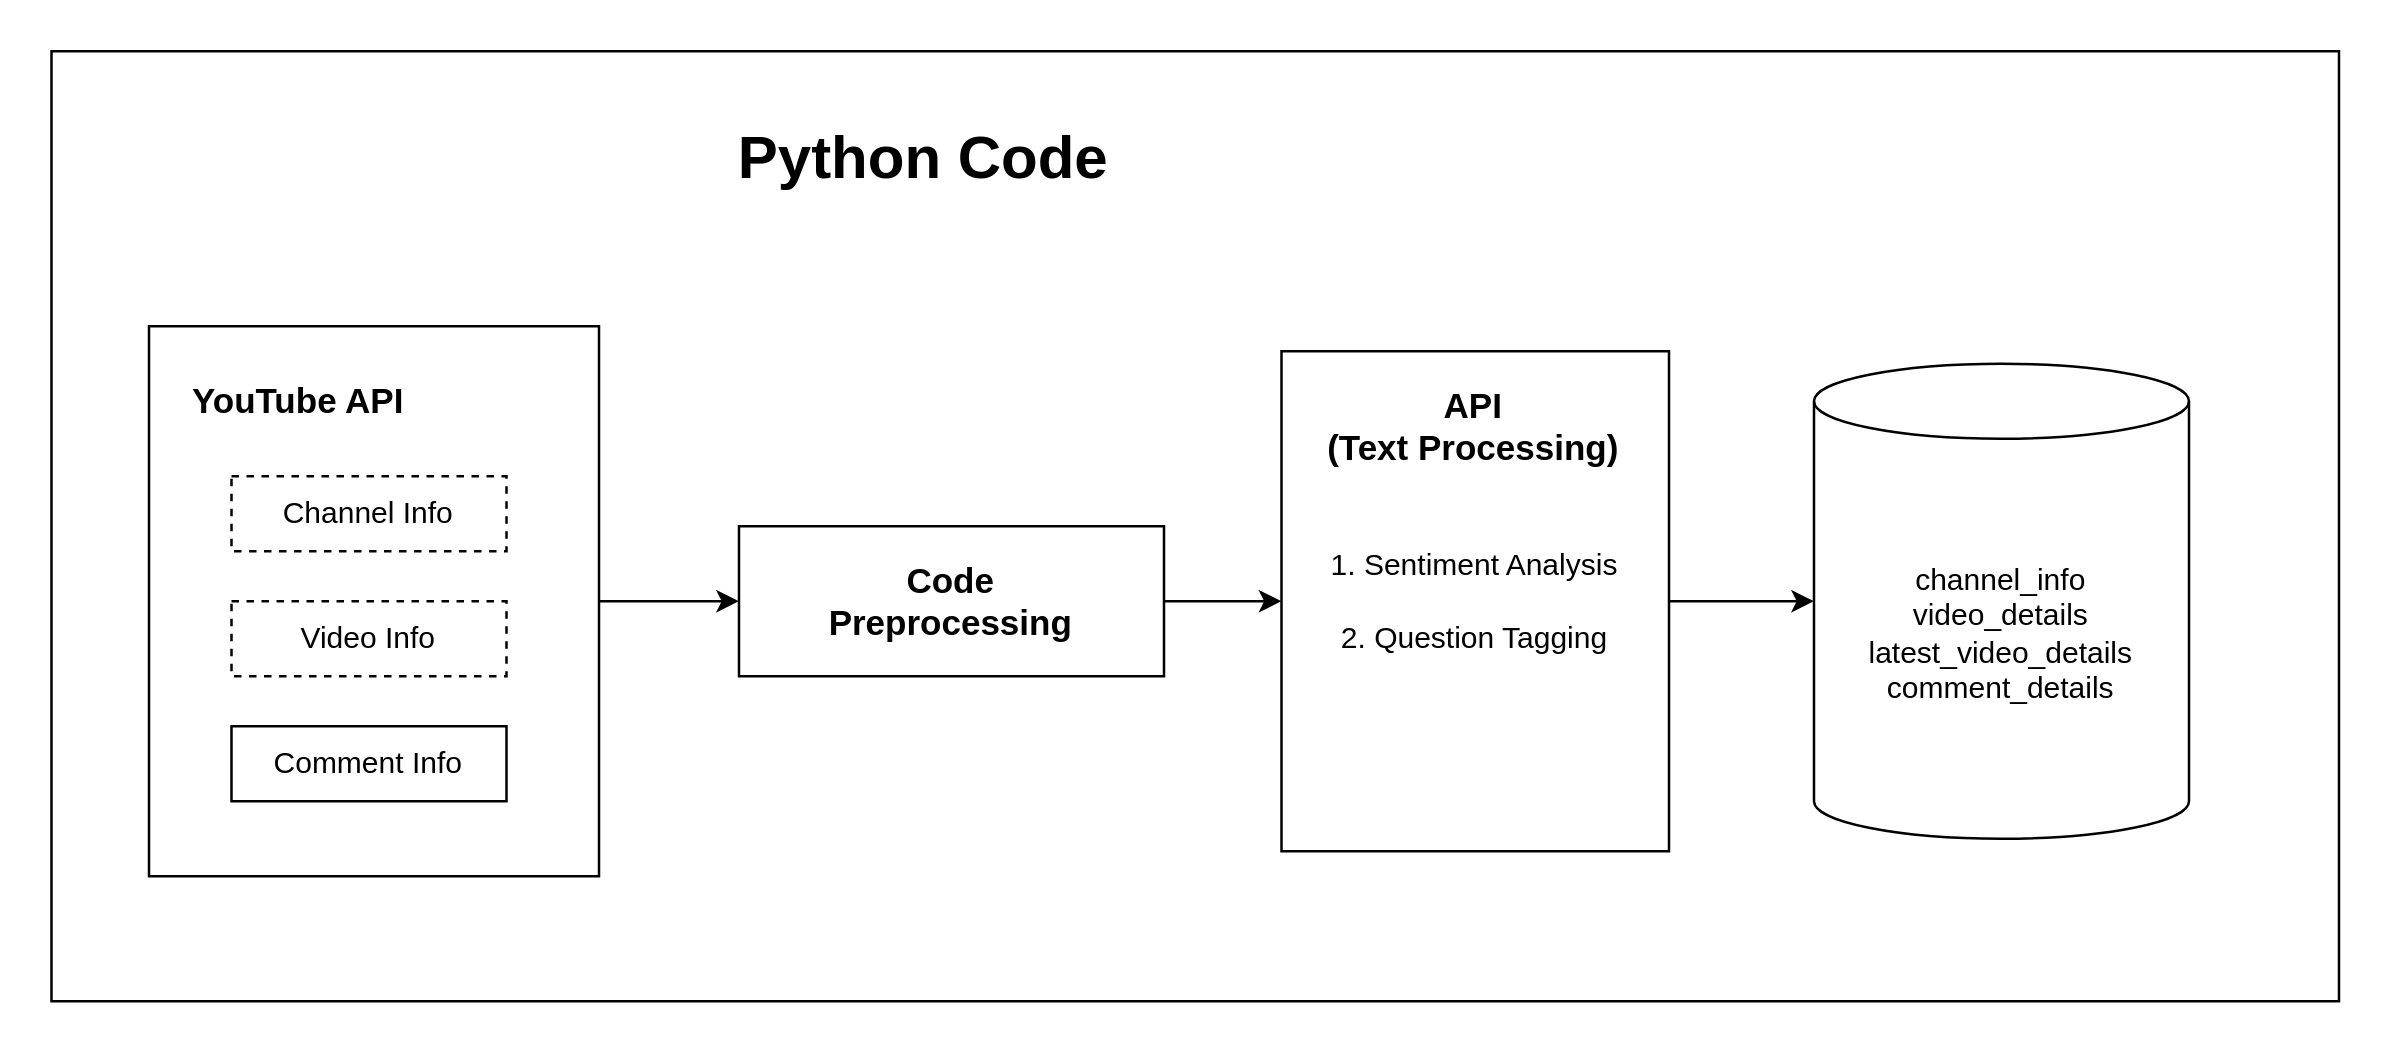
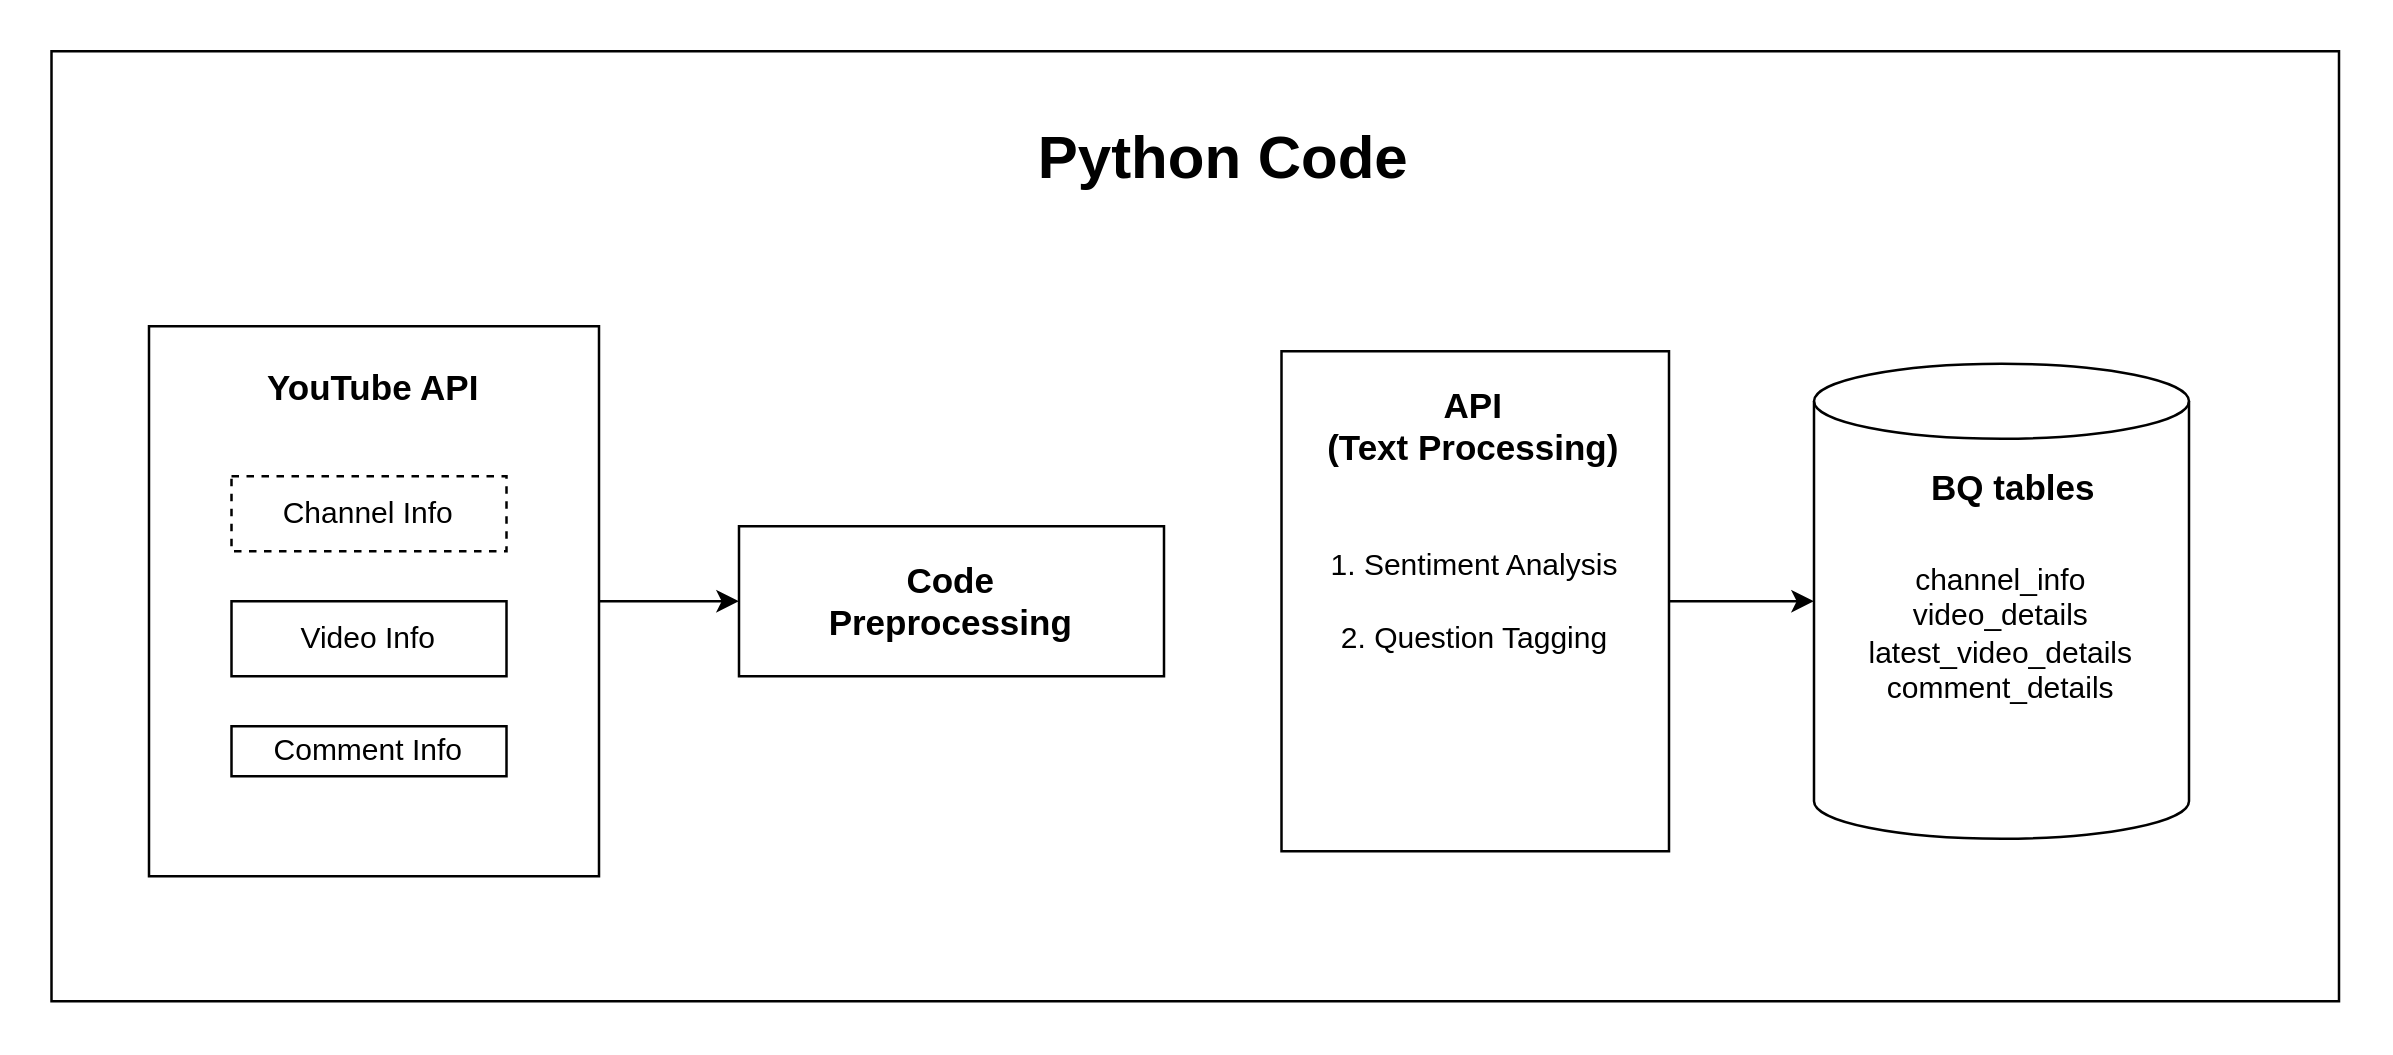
node "Python Code": moved (924, 159) -> (1224, 159)
node "YouTube API": moved (299, 401) -> (374, 389)
node "BQ tables": added
edge "Code Preprocessing" -> "1. Sentiment Analysis 2. Question Tagging": removed
node "Video Info": style dashed -> solid
node "Comment Info": size 275x75 -> 275x50
